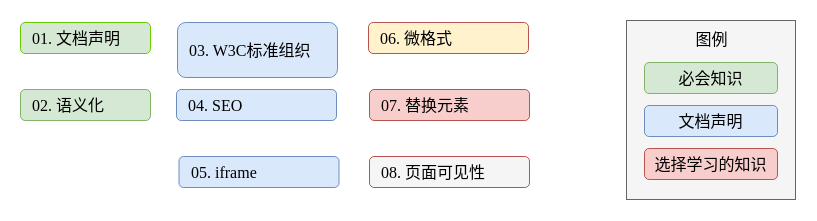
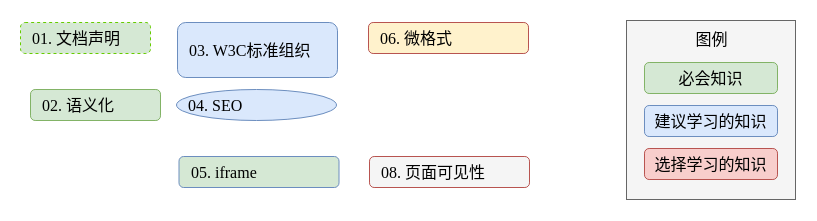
node "01. 文档声明": style solid -> dashed
node "02. 语义化": moved (86, 105) -> (96, 105)
node "04. SEO": shape rounded rectangle -> ellipse
node "07. 替换元素": removed
node "文档声明": label "文档声明" -> "建议学习的知识"
node "05. iframe": fillcolor #dae8fc -> #d5e8d4
